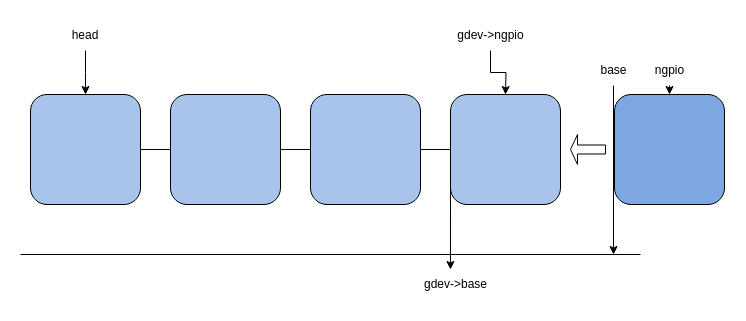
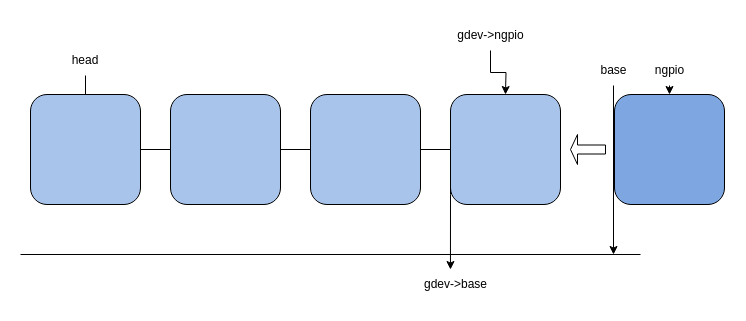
node "head": moved (86, 36) -> (86, 61)
